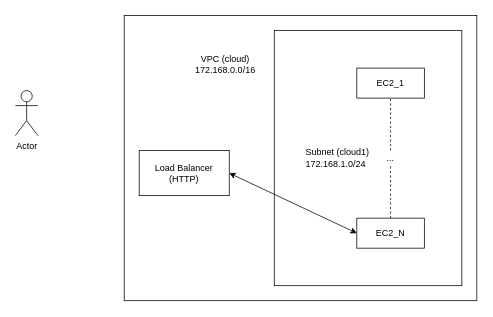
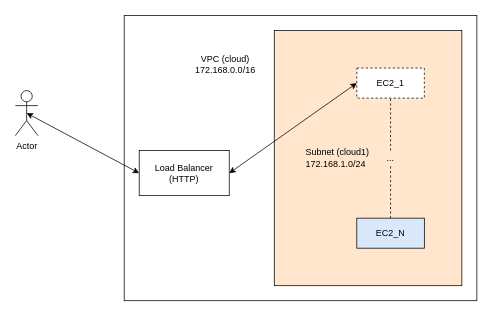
node "EC2_1": style solid -> dashed
edge "EC2_1" -- "Load Balancer (HTTP)": added
edge "Actor" -- "Load Balancer (HTTP)": added
node "Subnet (cloud1) 172.168.1.0/24": fillcolor #ffffff -> #ffe6cc
edge "Load Balancer (HTTP)" -- "EC2_N": removed
node "EC2_N": fillcolor #ffffff -> #dae8fc
